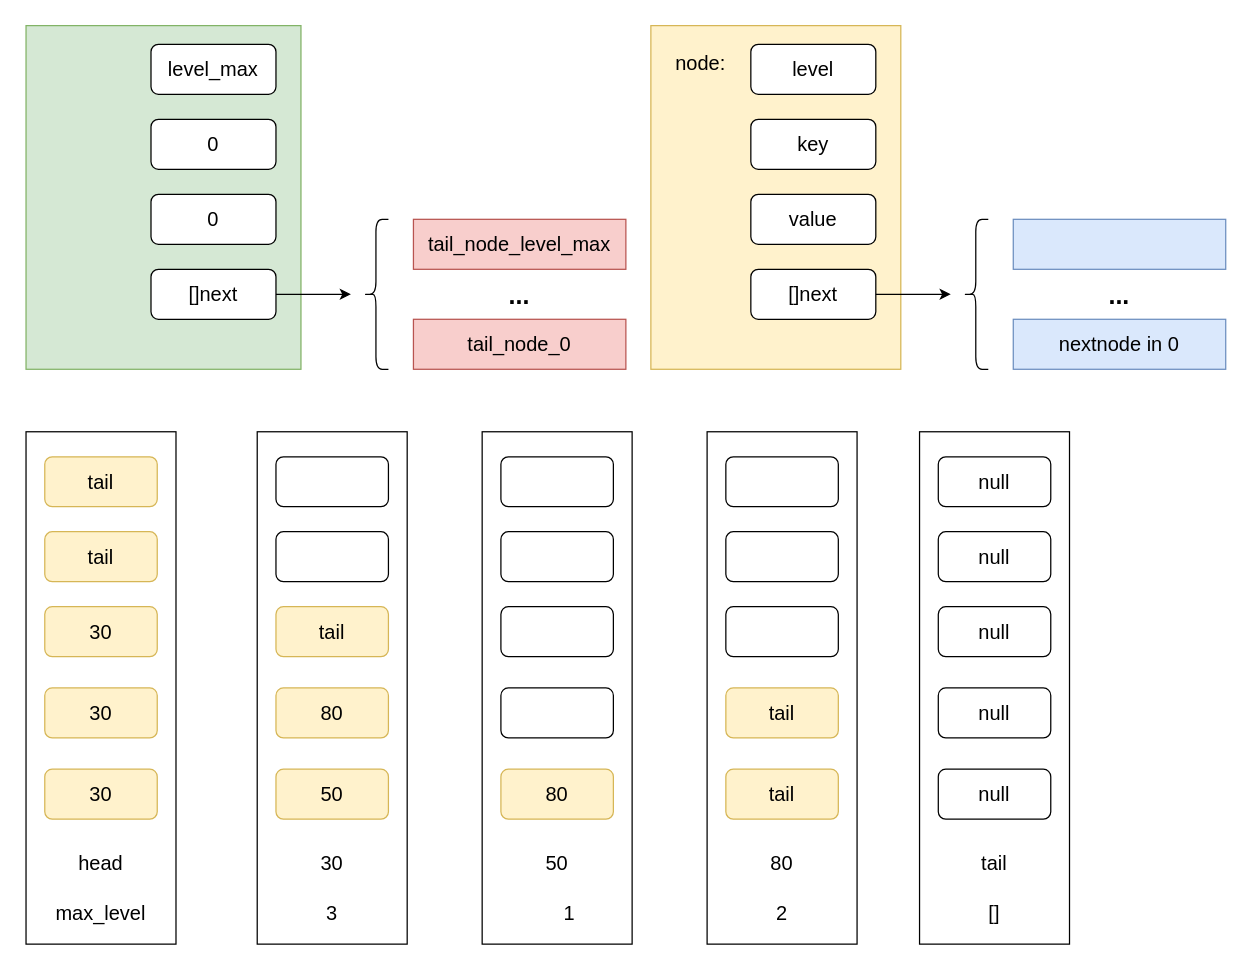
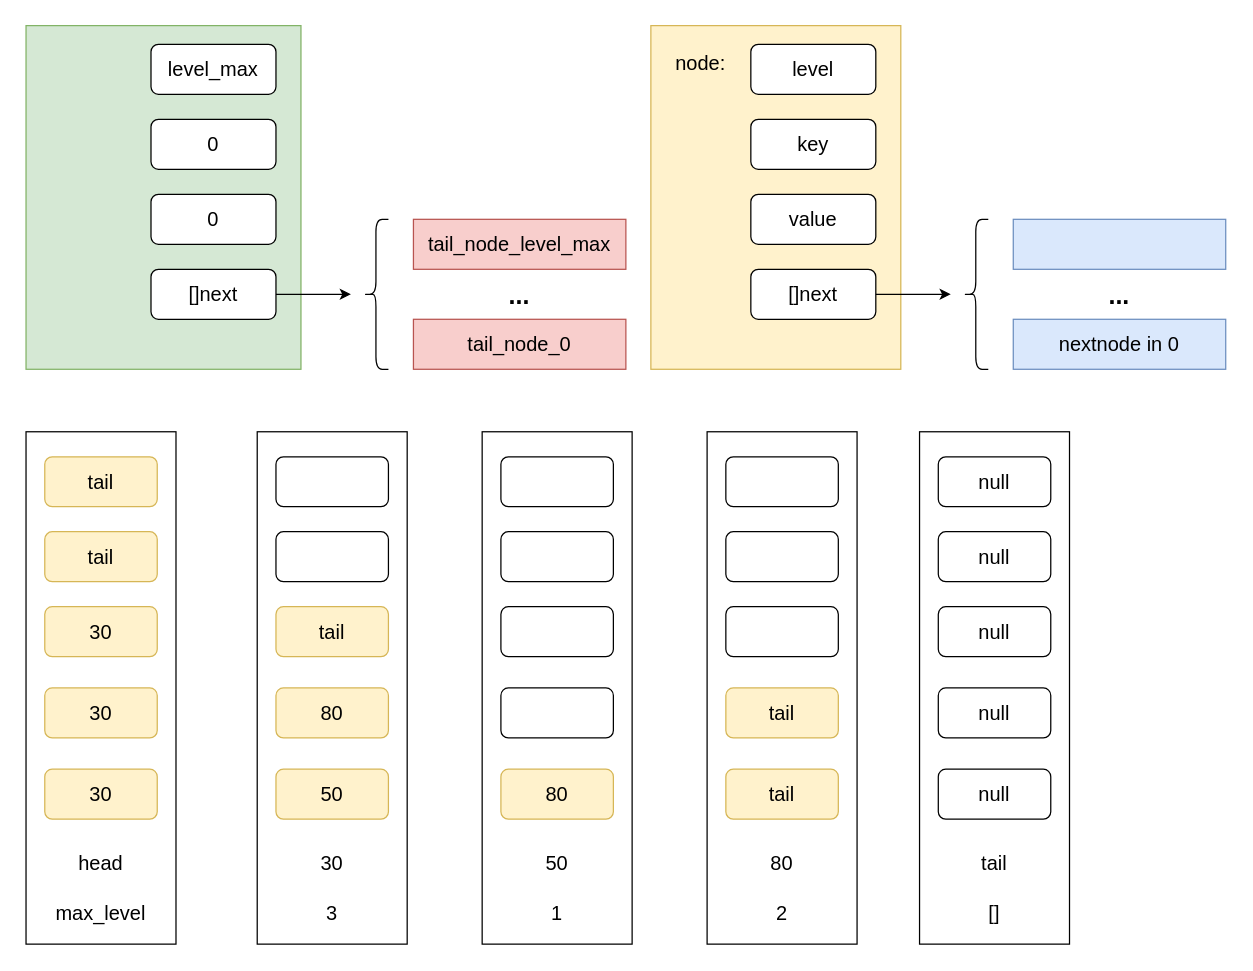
node "1": moved (569, 913) -> (557, 913)
